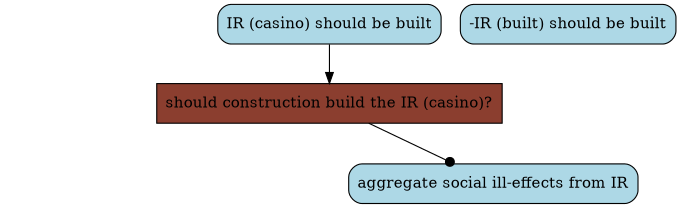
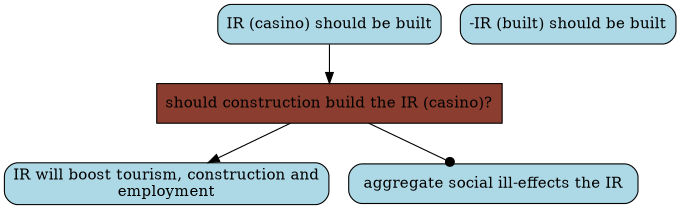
node "IR will boost tourism, construction and employment": added
node "aggregate social ill-effects from IR": label "aggregate social ill-effects from IR" -> "aggregate social ill-effects the IR"
